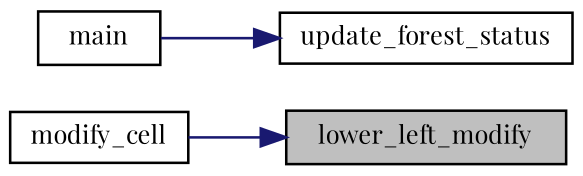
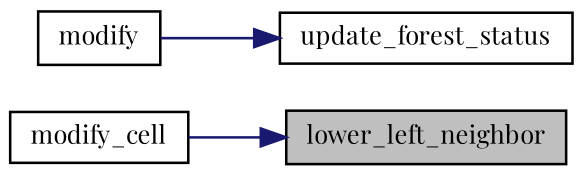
node "main": label "main" -> "modify"
node "lower_left_modify": label "lower_left_modify" -> "lower_left_neighbor"
